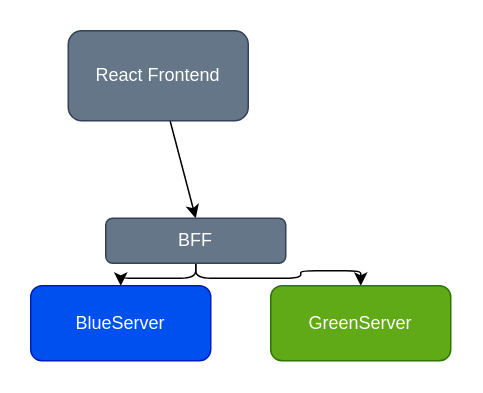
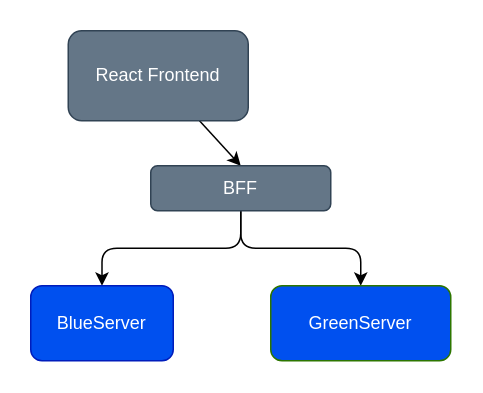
node "BFF": moved (196, 241) -> (241, 188)
node "BlueServer": size 180x75 -> 143x75
node "GreenServer": fillcolor #60a917 -> #0050ef
